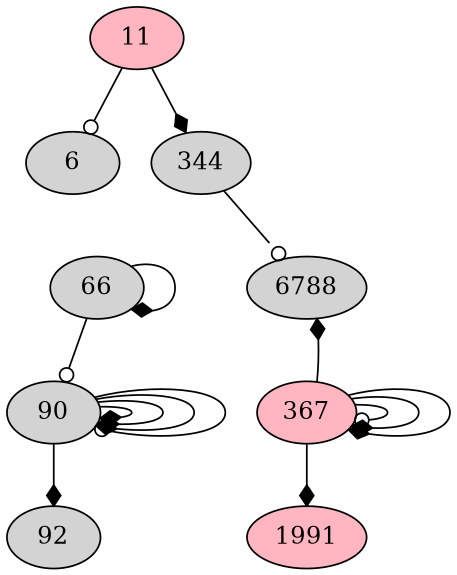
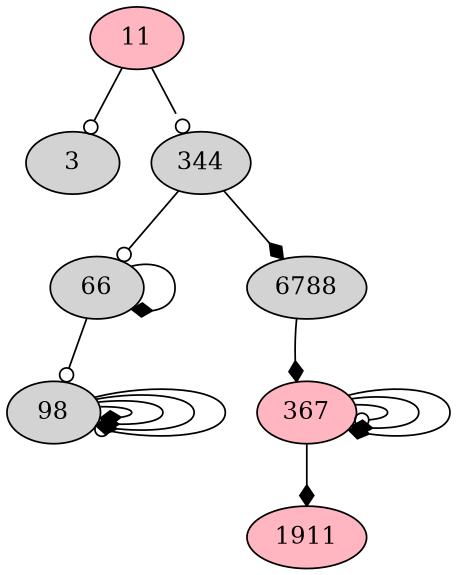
edge "11" -> "344": arrowhead diamond -> odot
node "6": label "6" -> "3"
edge "344" -> "6788": arrowhead odot -> diamond
edge "344" -> "66": added
edge "367" -> "6788": reversed
node "90": label "90" -> "98"
node "92": removed
node "1991": label "1991" -> "1911"
